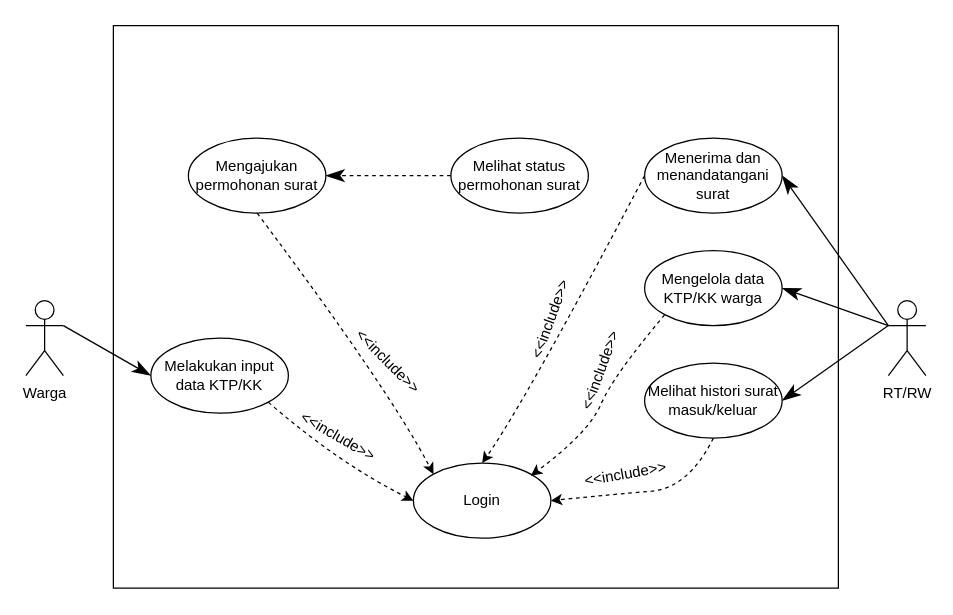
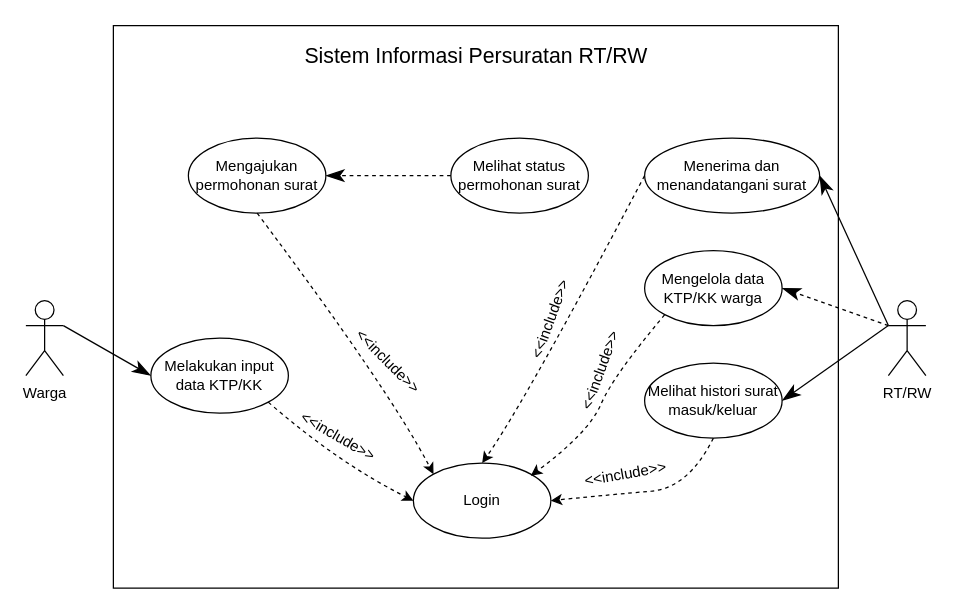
node "Sistem Informasi Persuratan RT/RW": added
node "Menerima dan menandatangani surat": size 138x75 -> 175x75
edge "RT/RW" -> "Mengelola data KTP/KK warga": style solid -> dashed
